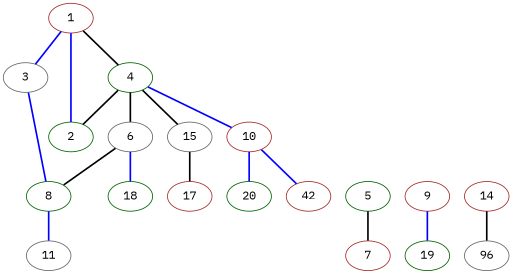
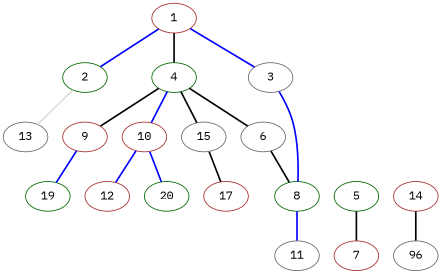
edge "4" -- "2": now "4" -- "9"
node "13": added
node "18": removed
node "42": label "42" -> "12"
